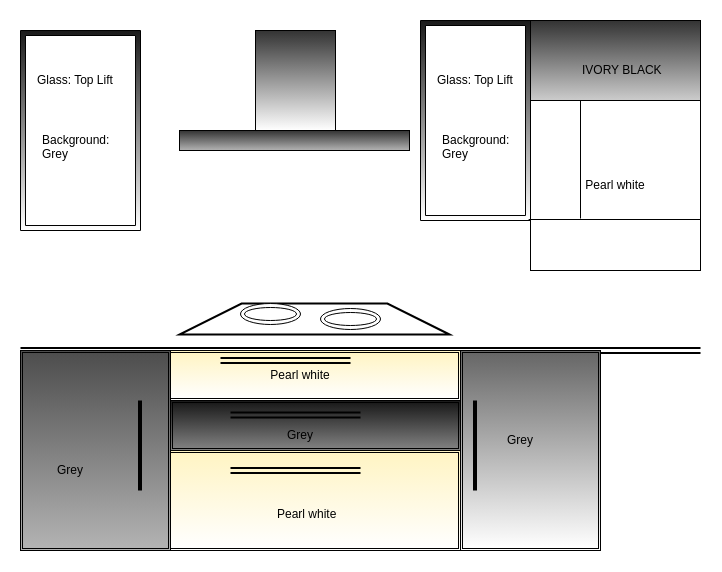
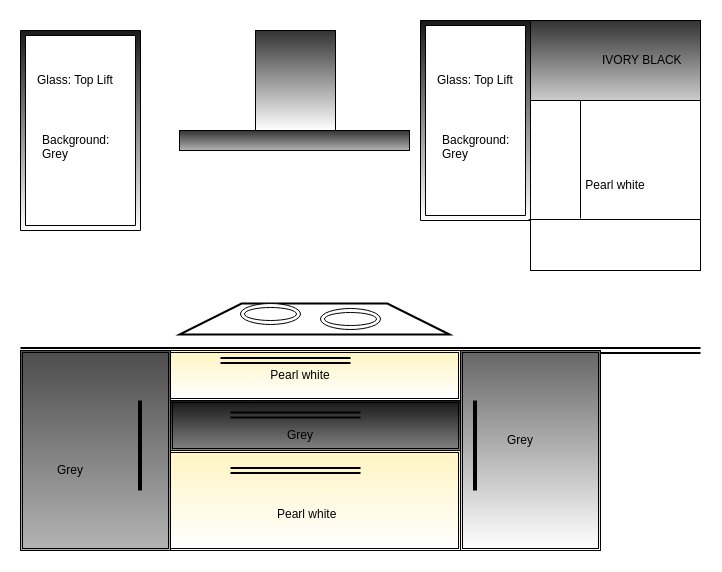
node "IVORY BLACK": moved (626, 71) -> (646, 61)
